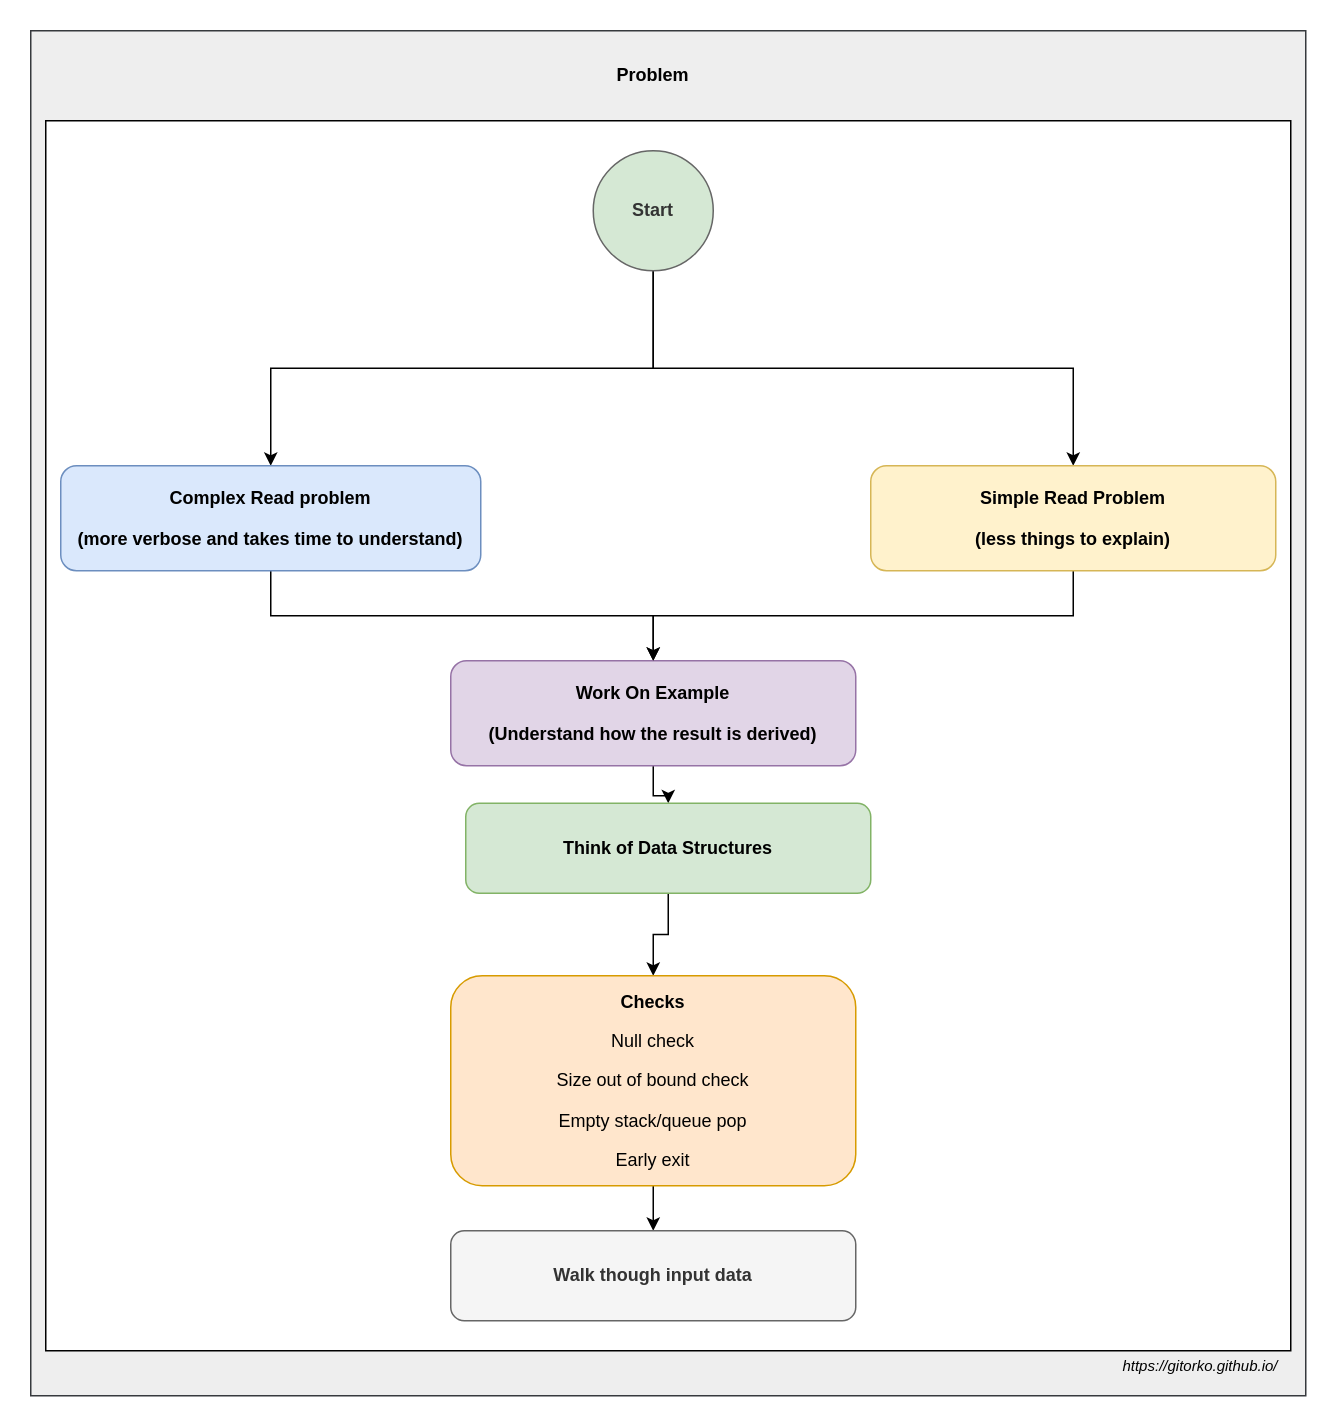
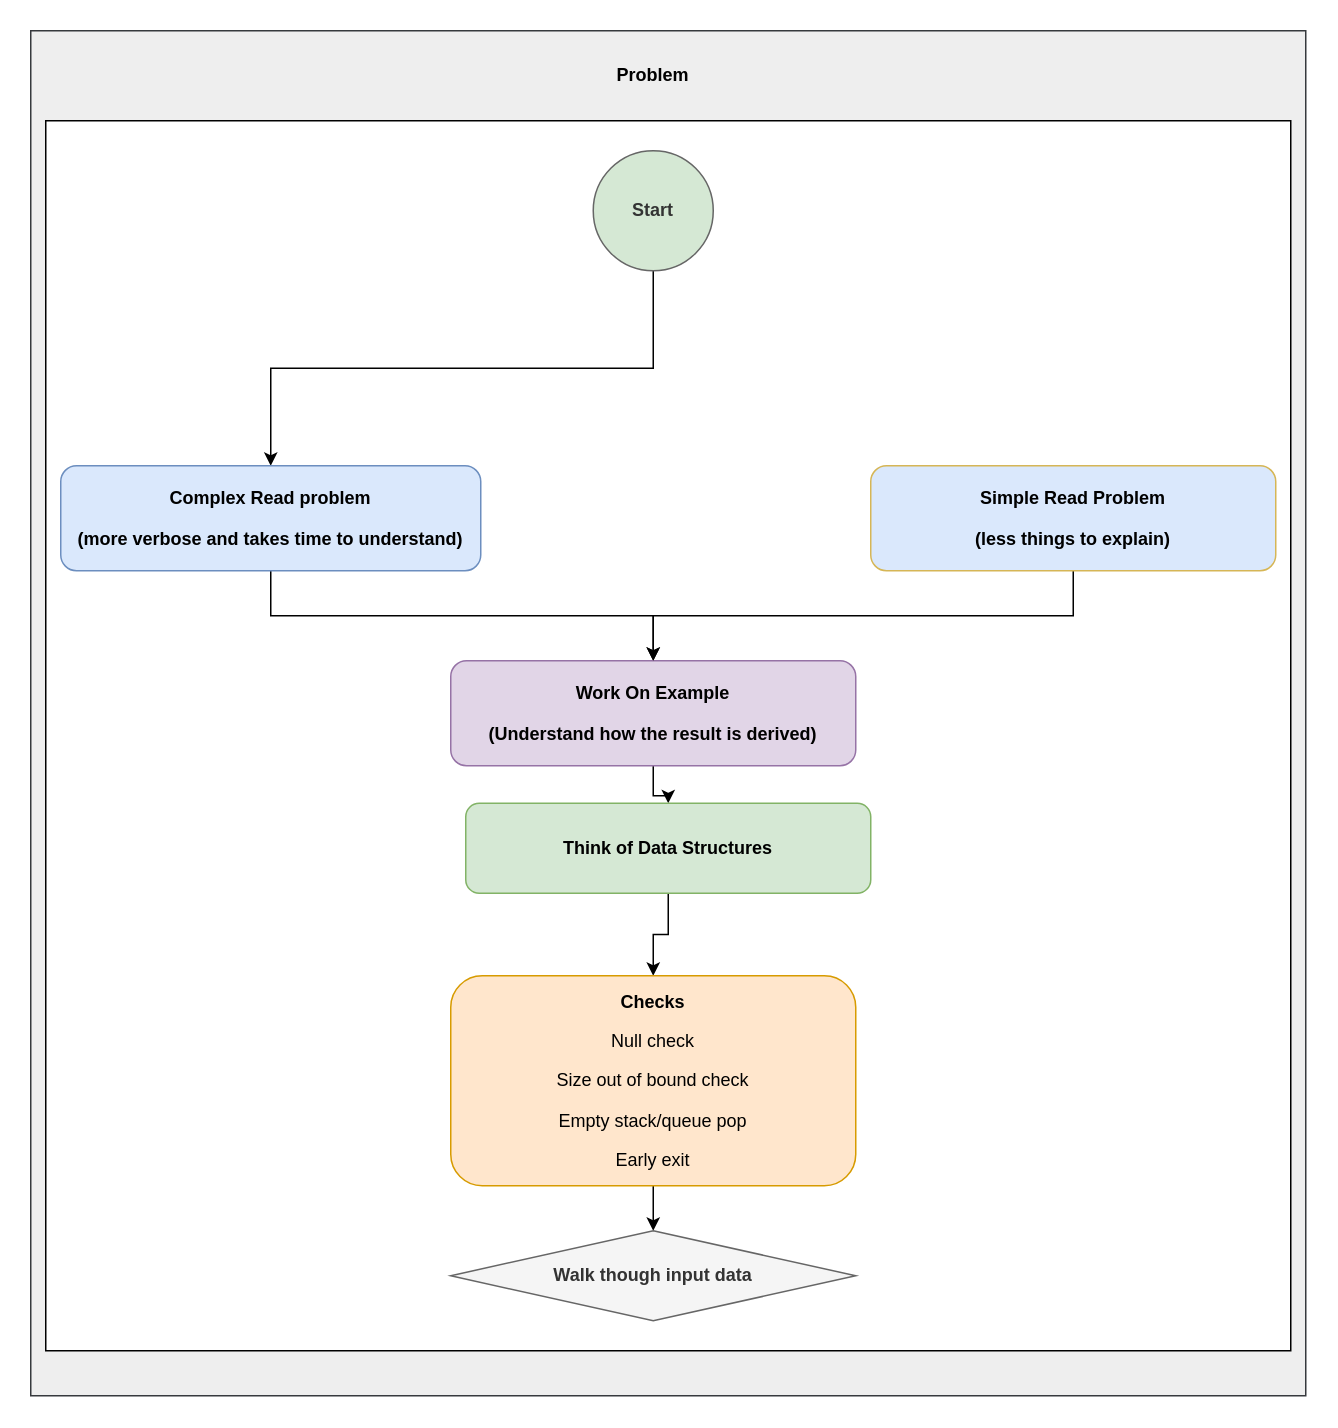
edge "Start" -> "Simple Read Problem (less things to explain)": removed
node "Simple Read Problem (less things to explain)": fillcolor #fff2cc -> #dae8fc
node "Walk though input data": shape rounded rectangle -> diamond
node "https://gitorko.github.io/": removed
